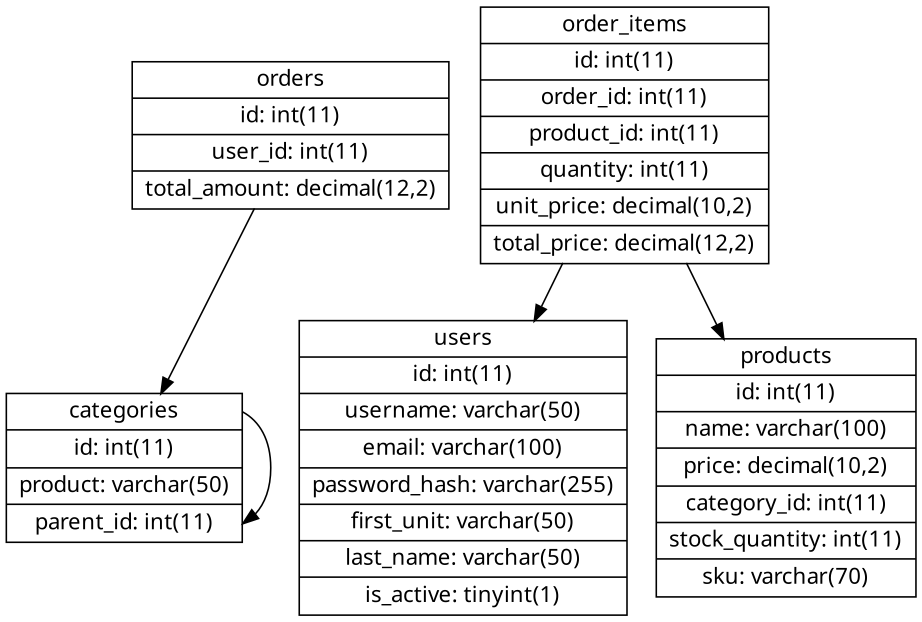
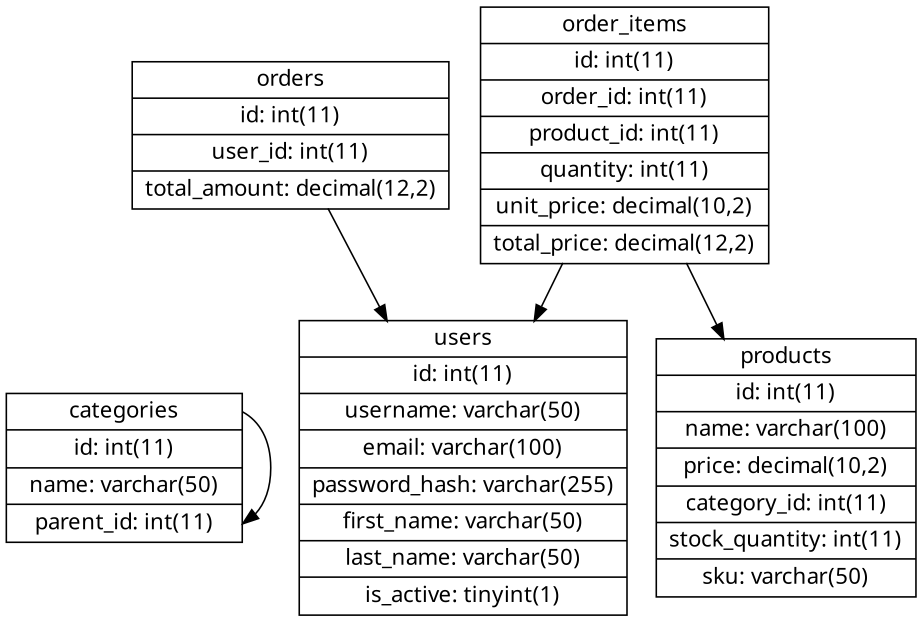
edge "orders" -> "categories": now "orders" -> "users"
node "categories": text "product: varchar(50)" -> "name: varchar(50)"
node "users": text "first_unit: varchar(50)" -> "first_name: varchar(50)"
node "products": text "sku: varchar(70)" -> "sku: varchar(50)"
